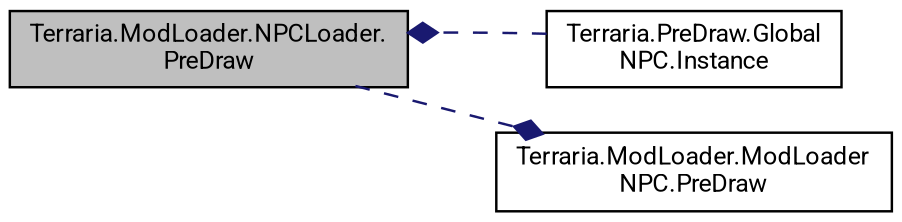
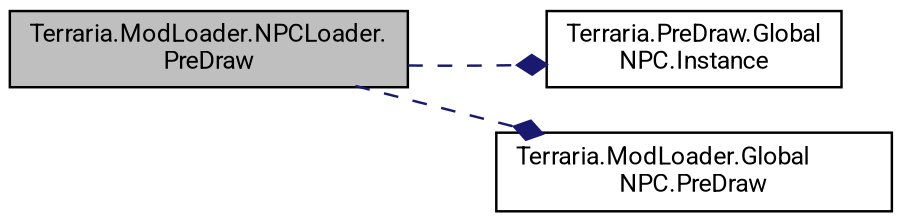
edge "Terraria.PreDraw.Global NPC.Instance" -> "Terraria.ModLoader.NPCLoader. PreDraw": reversed
node "Terraria.ModLoader.ModLoader NPC.PreDraw": label "Terraria.ModLoader.ModLoader NPC.PreDraw" -> "Terraria.ModLoader.Global NPC.PreDraw"
